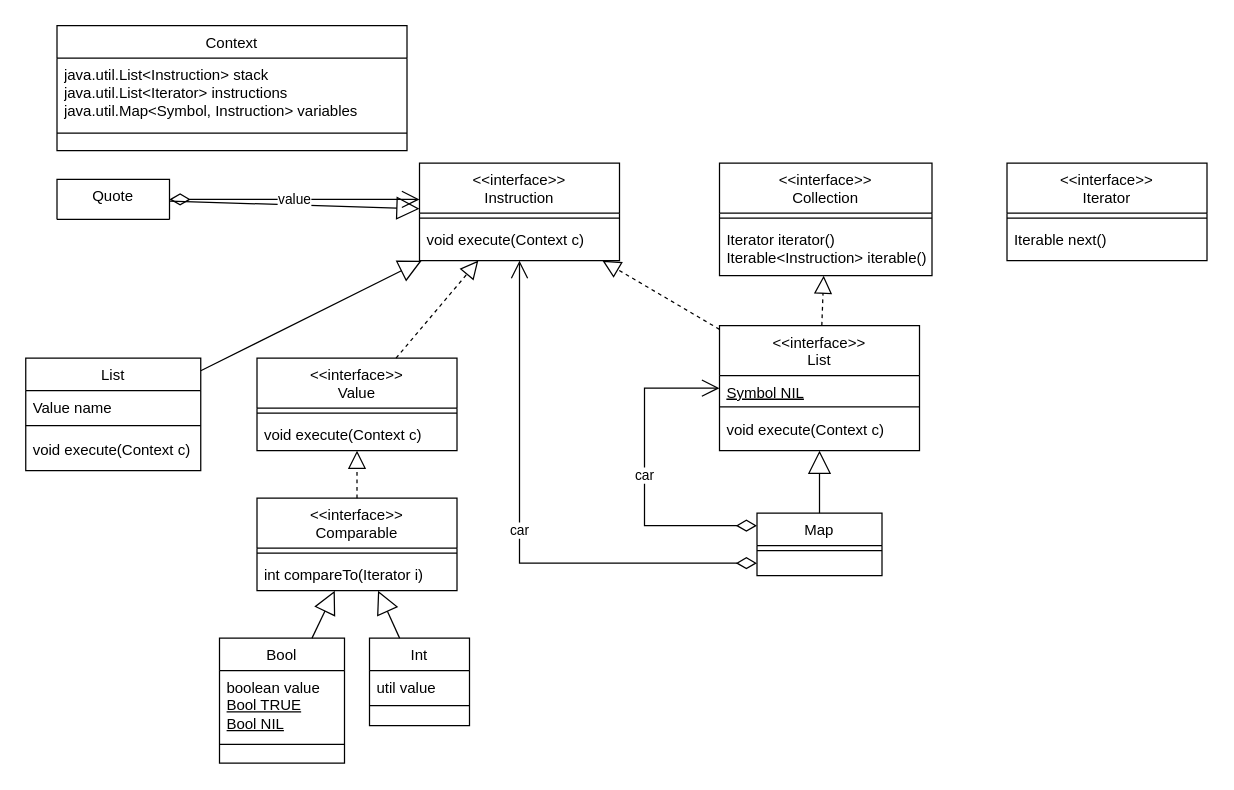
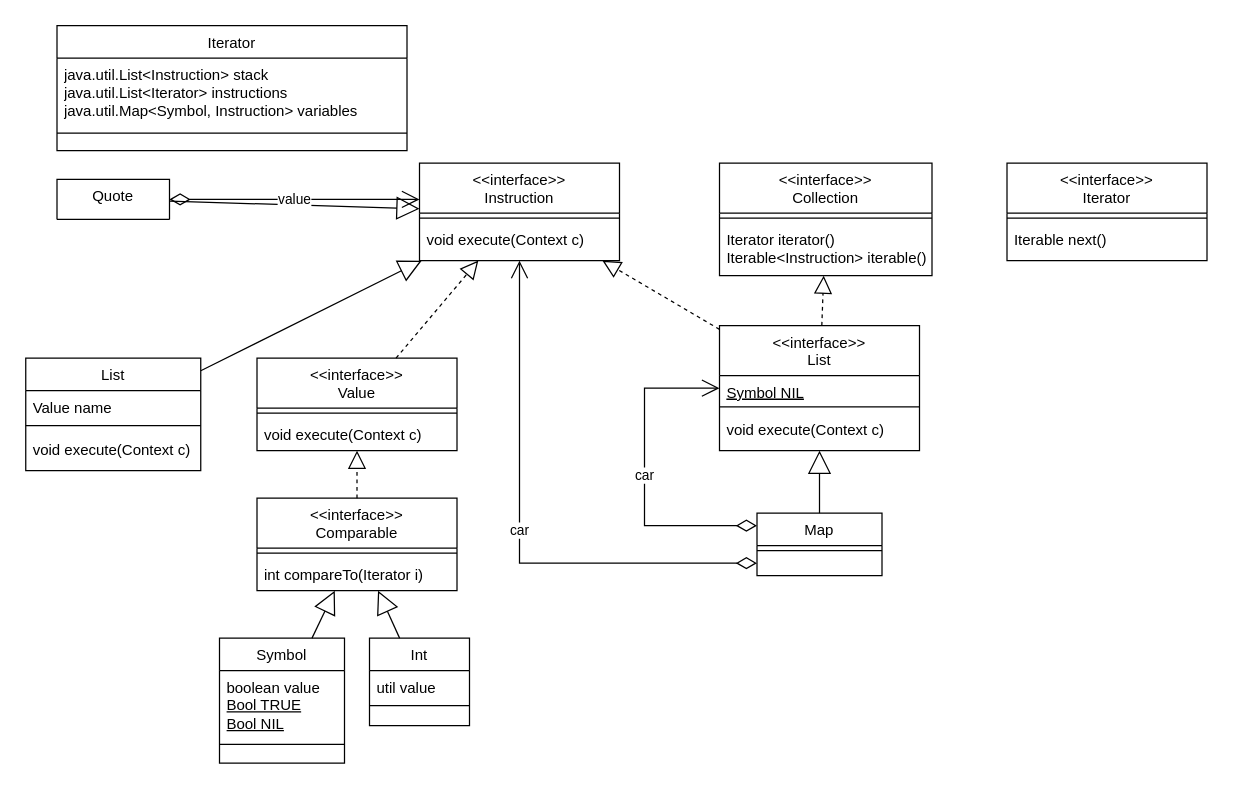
node "Context": label "Context" -> "Iterator"
node "Bool": label "Bool" -> "Symbol"
